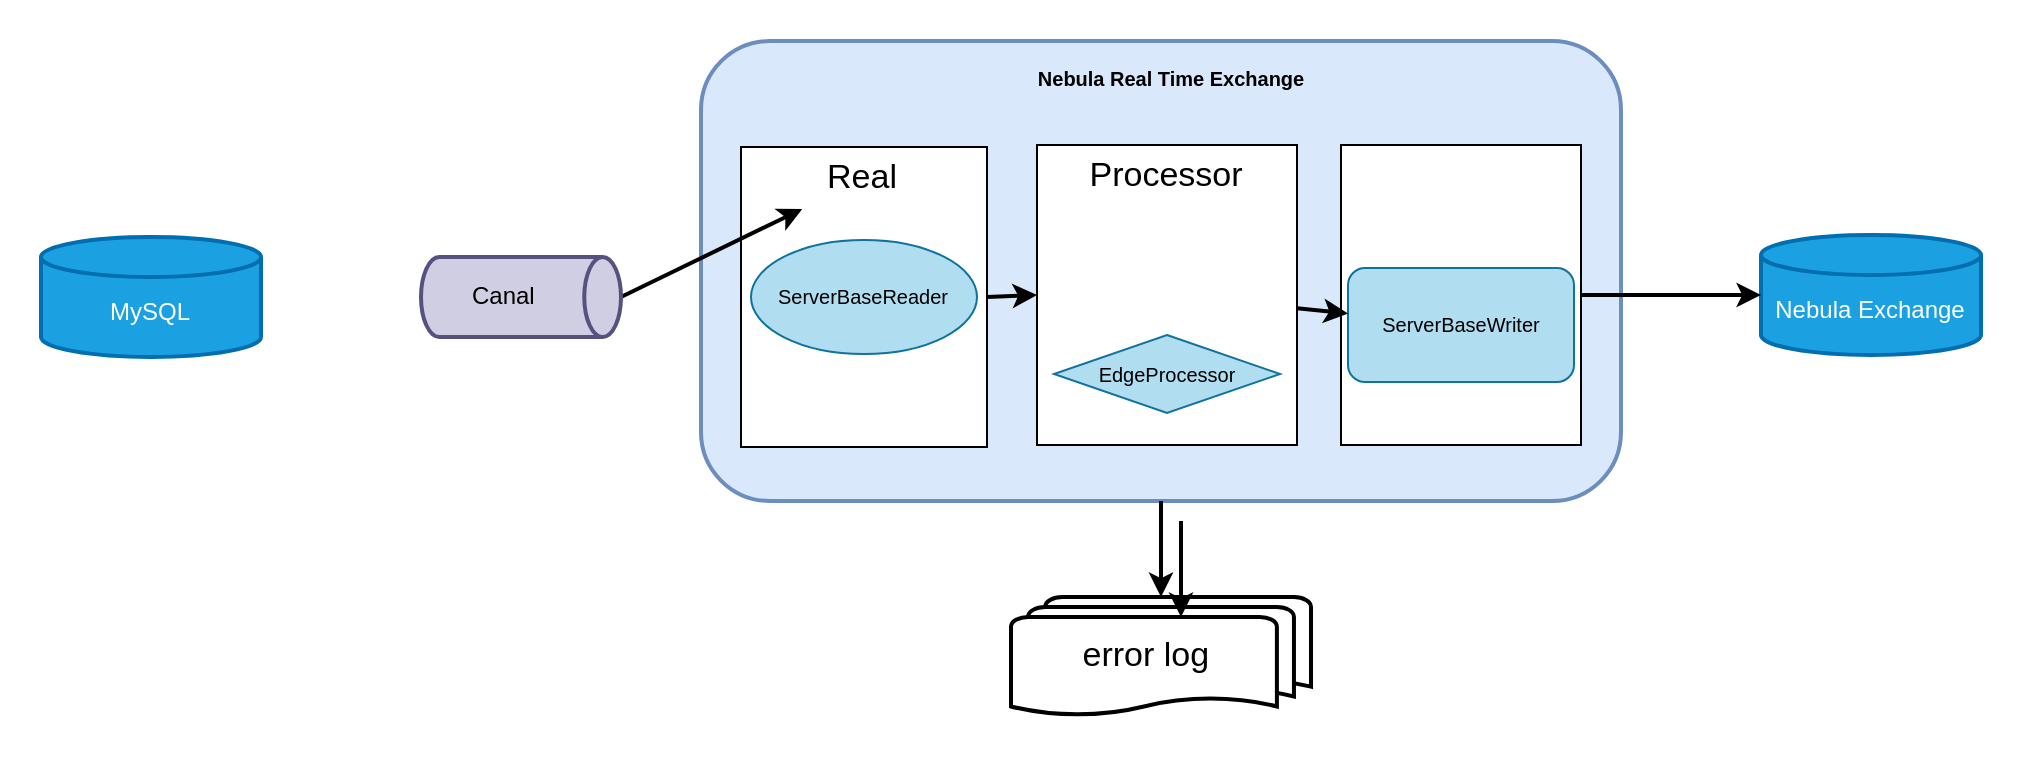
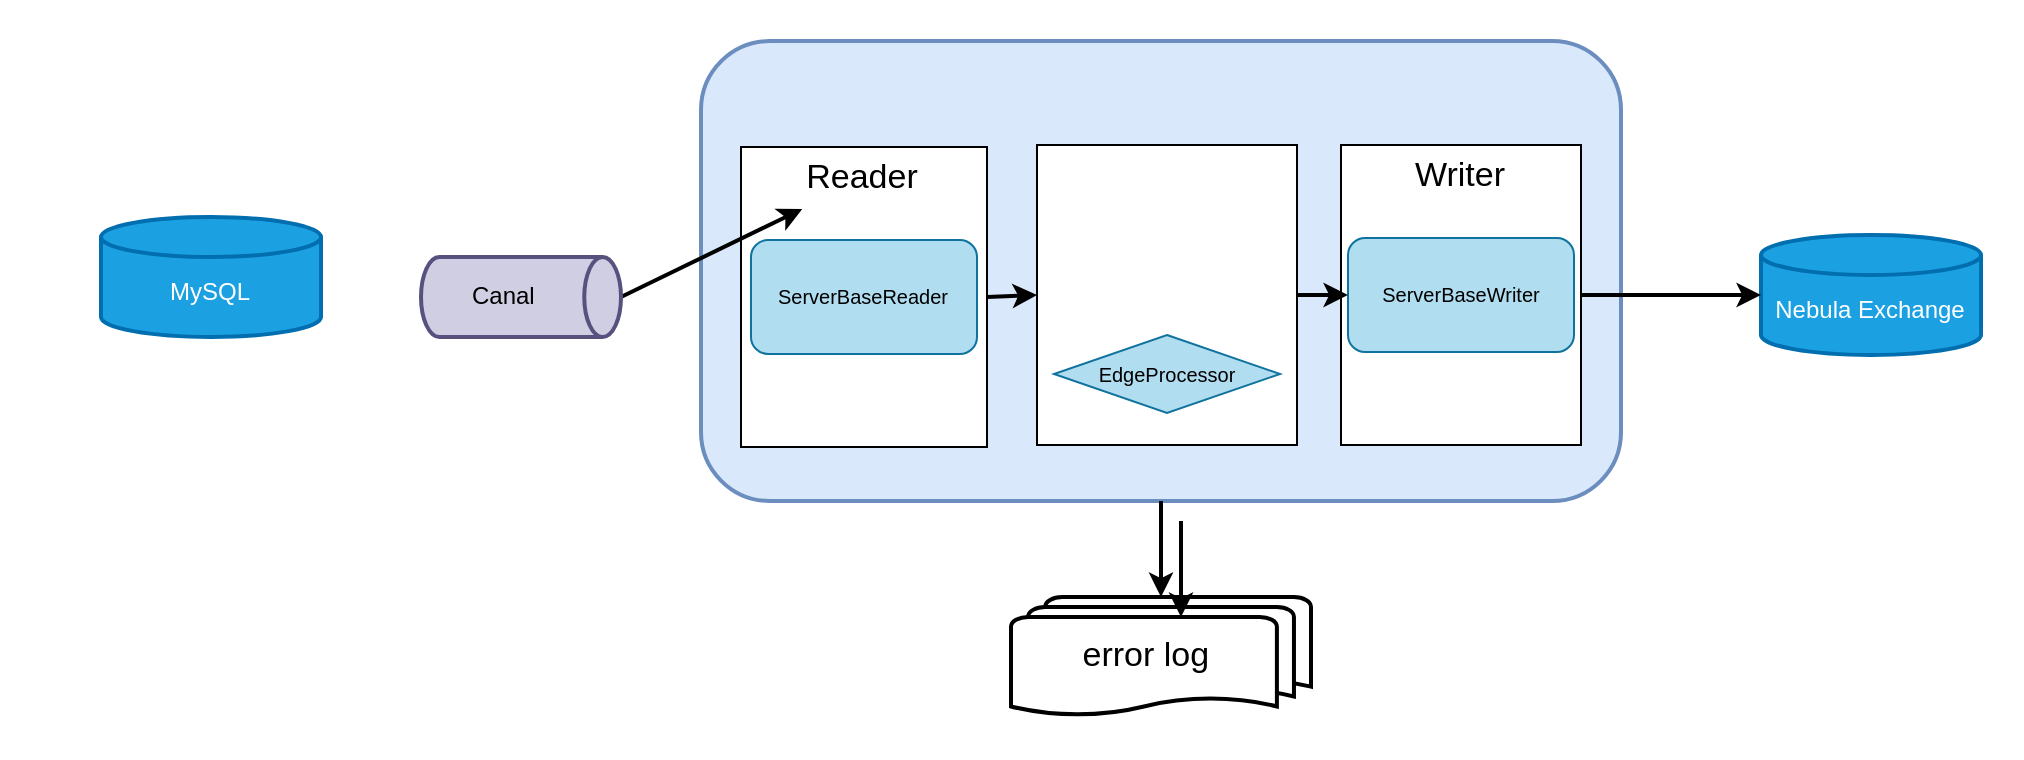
node "Nebula Real Time Exchange": removed
node "Processor": removed
node "Writer": added
node "Real": label "Real" -> "Reader"
node "MySQL": moved (151, 297) -> (211, 277)
node "ServerBaseReader": shape ellipse -> rounded rectangle
node "ServerBaseWriter": moved (1461, 325) -> (1461, 295)
